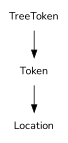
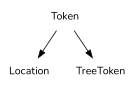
edge "TreeToken" -> "Token": reversed
